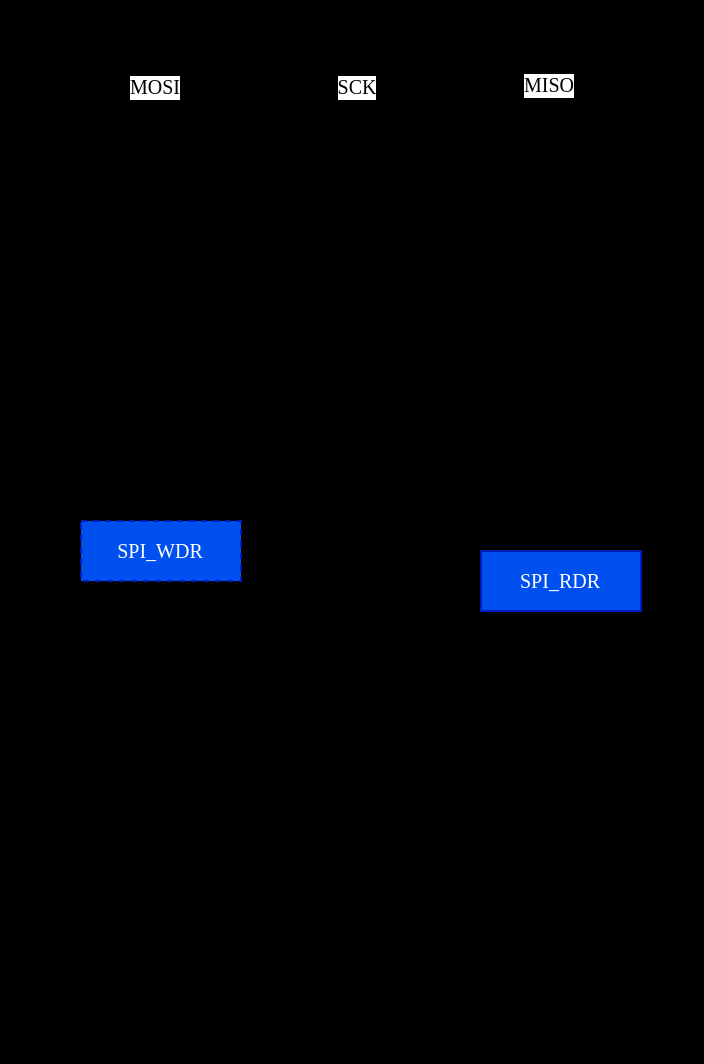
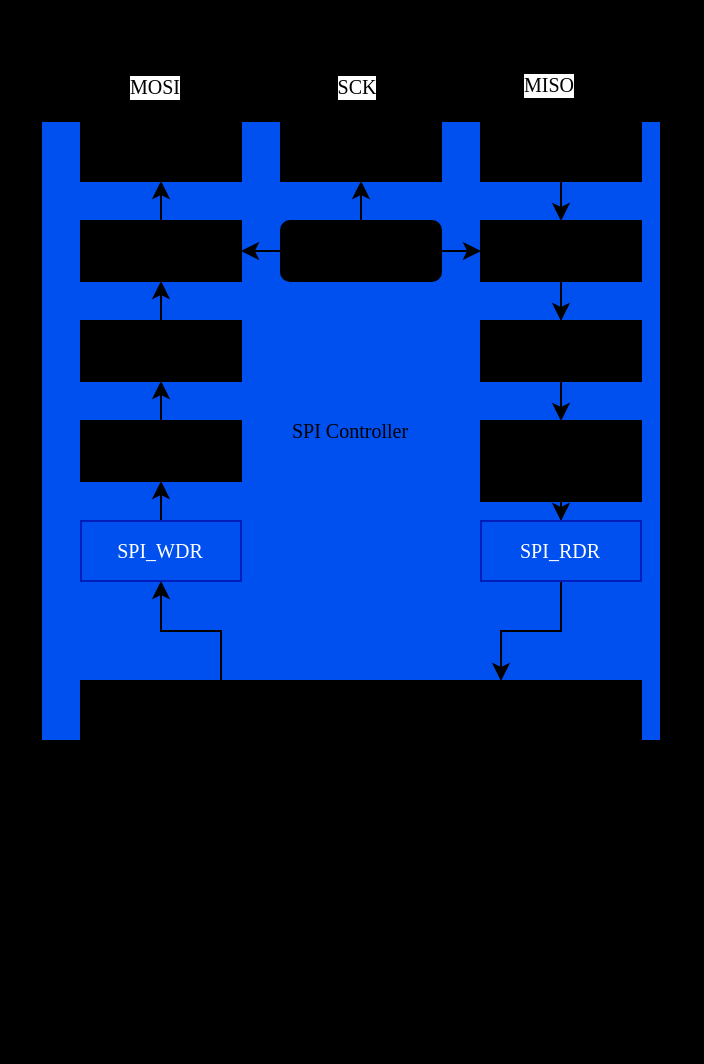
node "SCK Gen": shape rectangle -> rounded rectangle
node "SPI Controller": fillcolor #000000 -> #0050ef
edge "SPI_WDR" -> "TX Buffer": style dashed -> solid
node "SPI_WDR": style dashed -> solid
node "SPI_RDR": moved (561, 581) -> (561, 551)
